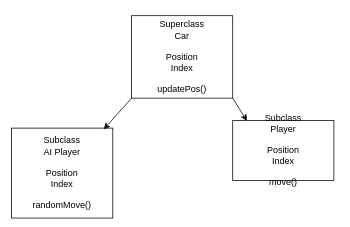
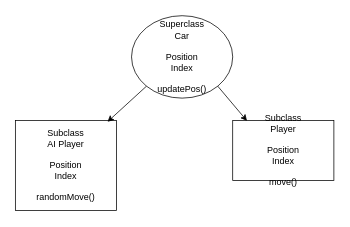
node "Superclass Car Position Index updatePos()": shape rectangle -> ellipse
node "Subclass AI Player Position Index randomMove()": moved (62, 173) -> (66, 165)
